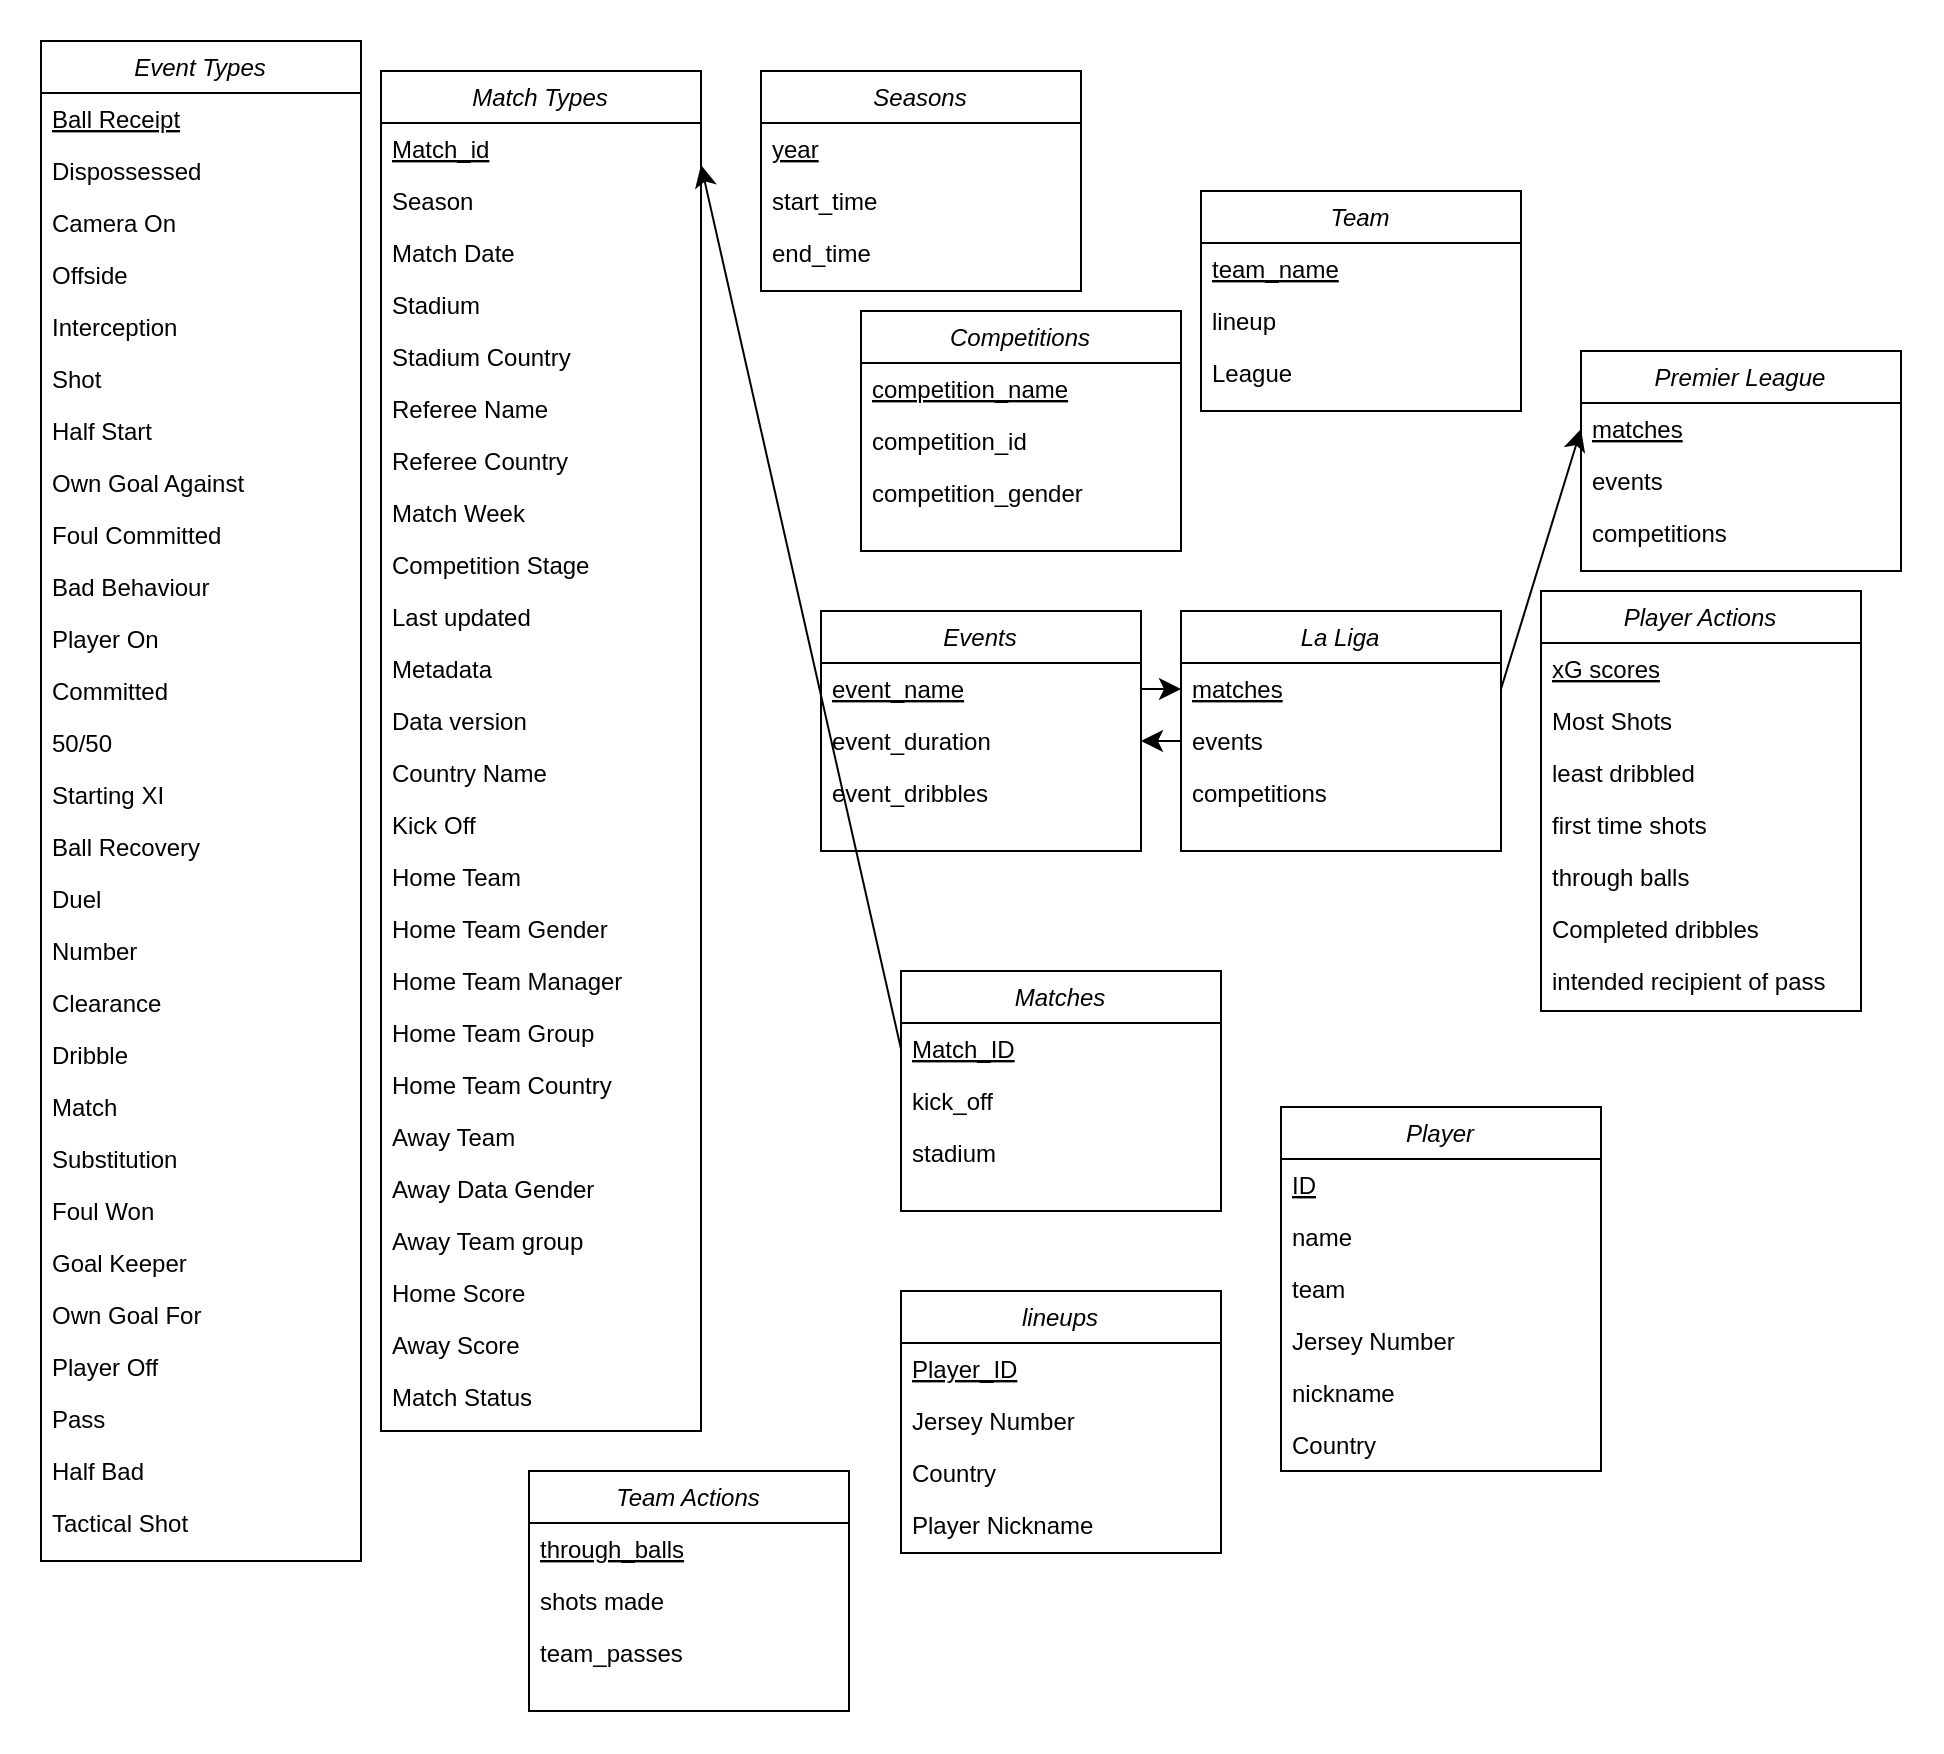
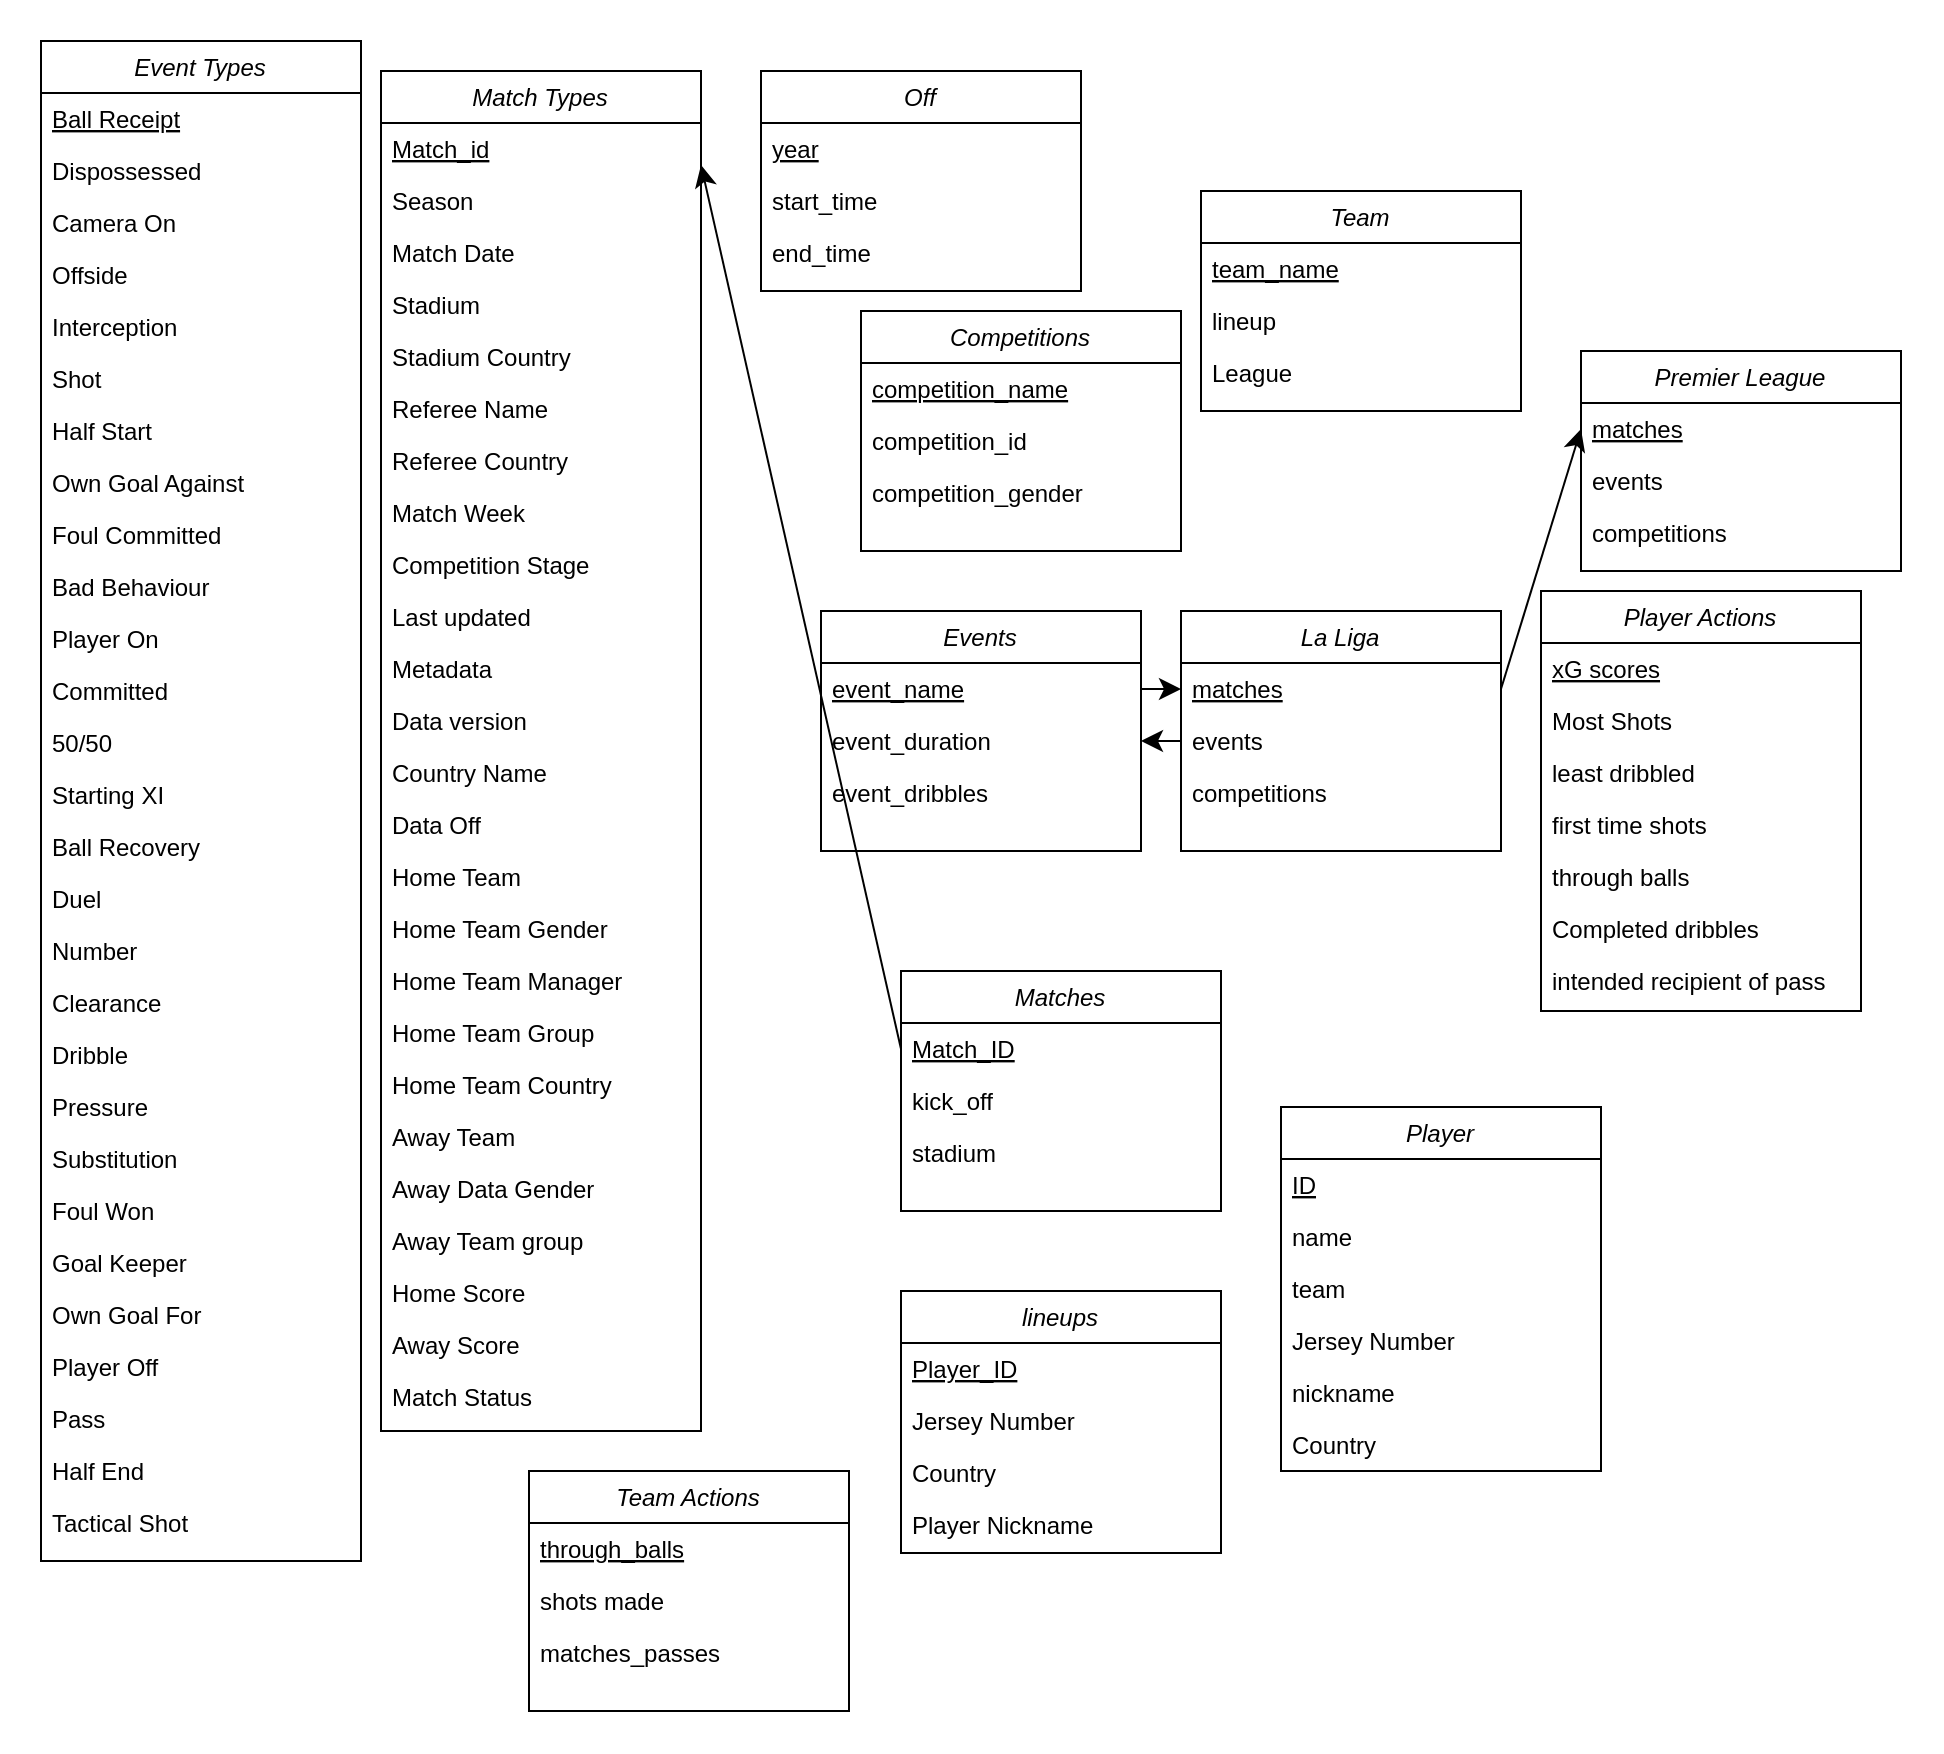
node "Seasons": label "Seasons" -> "Off"
node "Kick Off": label "Kick Off" -> "Data Off"
node "Match": label "Match" -> "Pressure"
node "Half Bad": label "Half Bad" -> "Half End"
node "team_passes": label "team_passes" -> "matches_passes"
